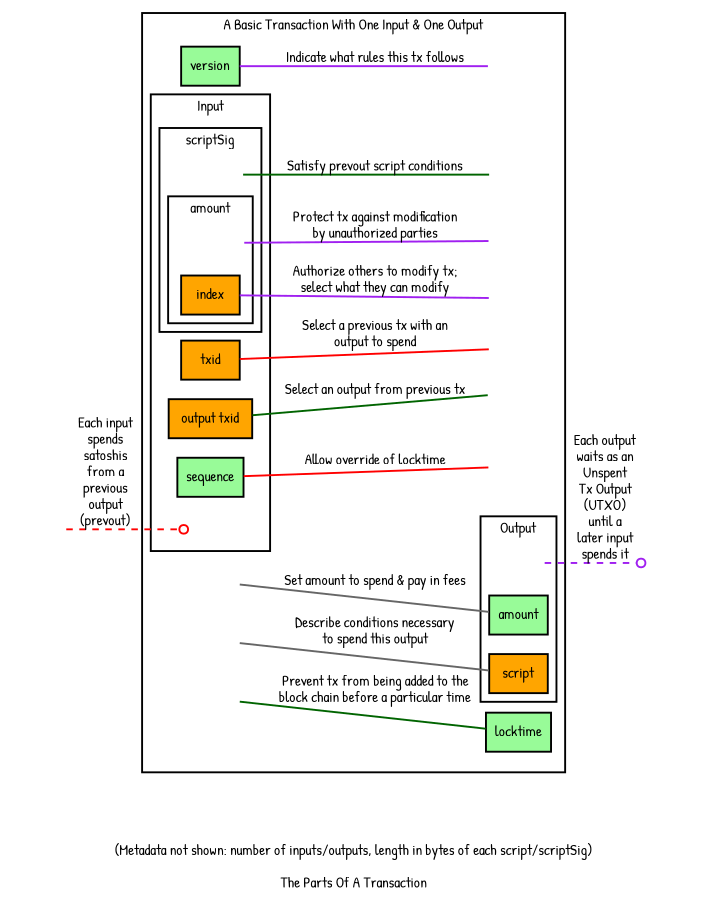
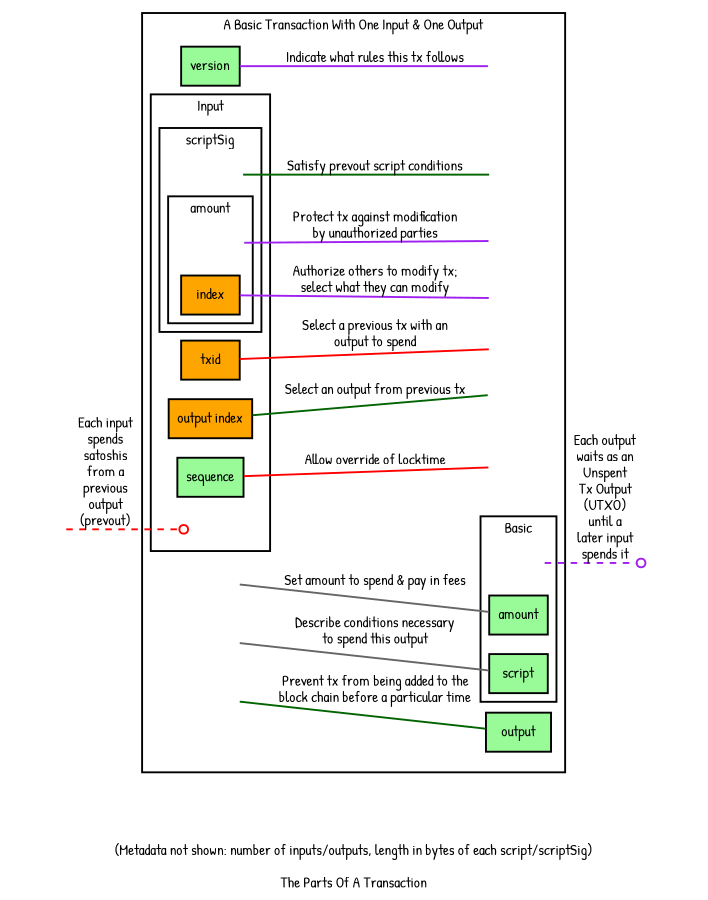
node "output txid": label "output txid" -> "output index"
cluster "Output": label "Output" -> "Basic"
node "script": fillcolor orange -> palegreen
node "locktime": label "locktime" -> "output"
